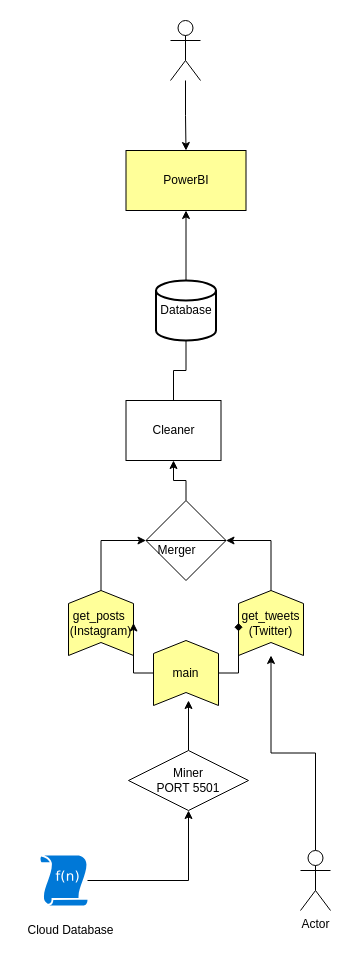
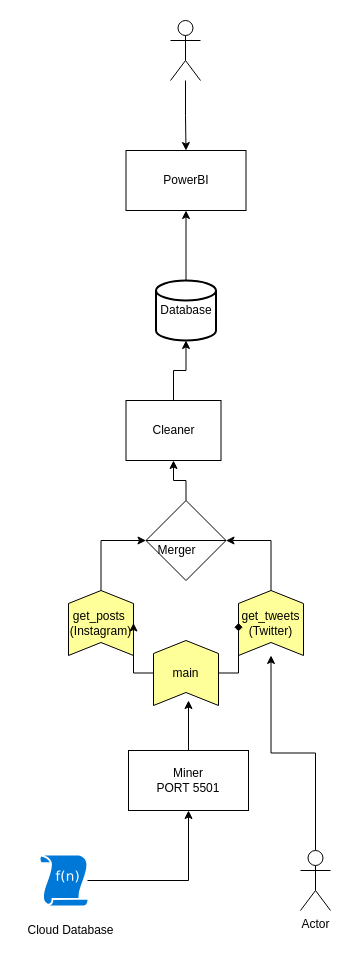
node "PowerBI": fillcolor #ffff99 -> #ffffff
edge "Database" -- "Cleaner": arrowhead none -> classic
node "Miner PORT 5501": shape diamond -> rectangle
